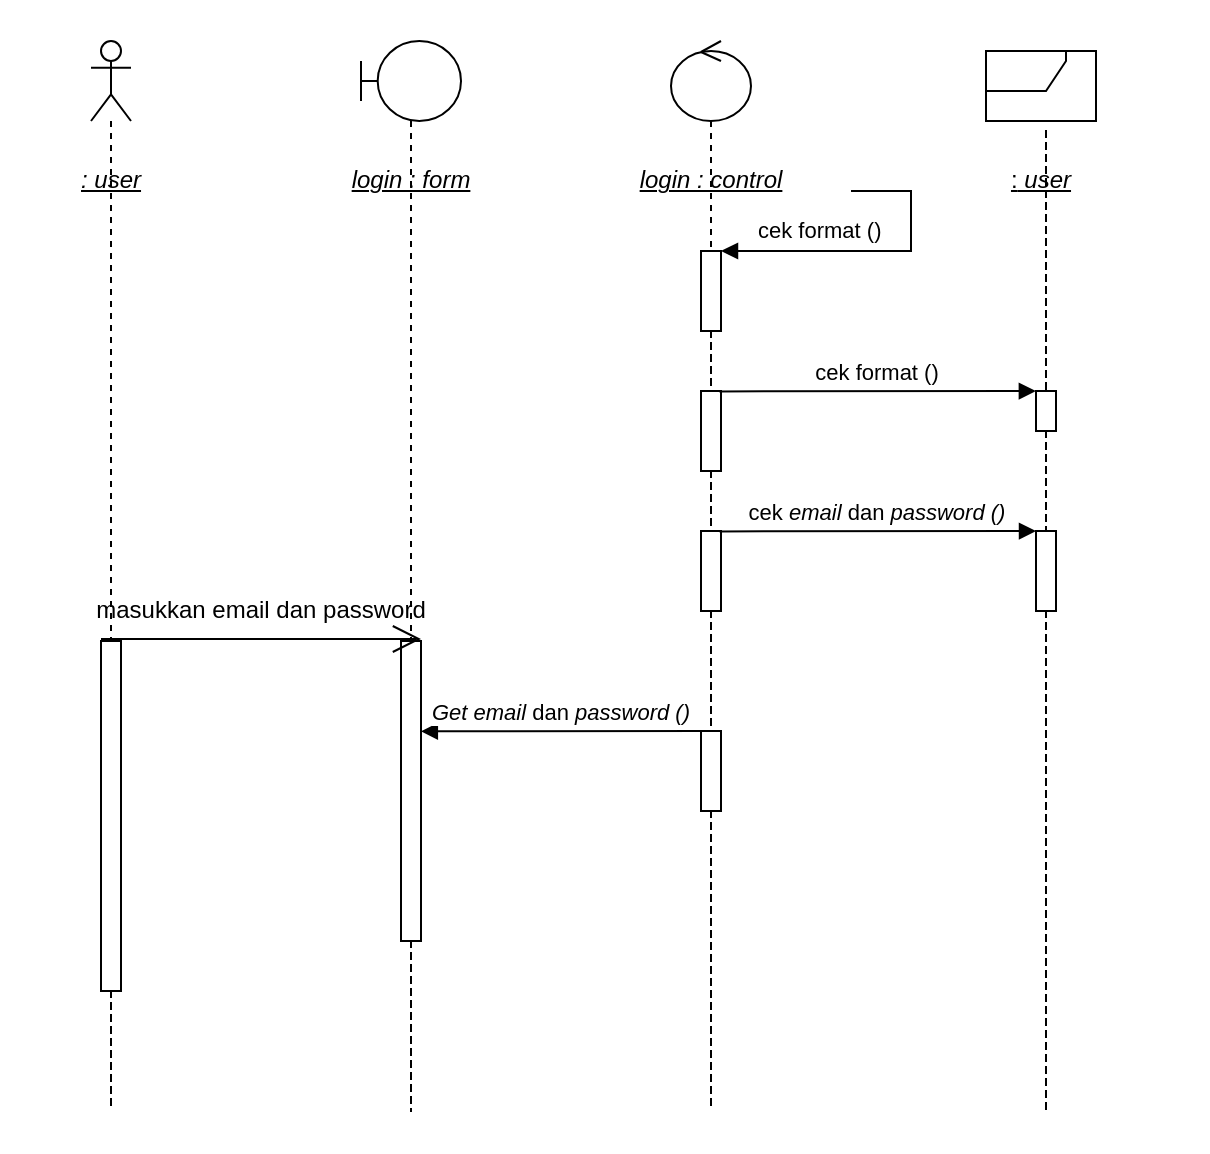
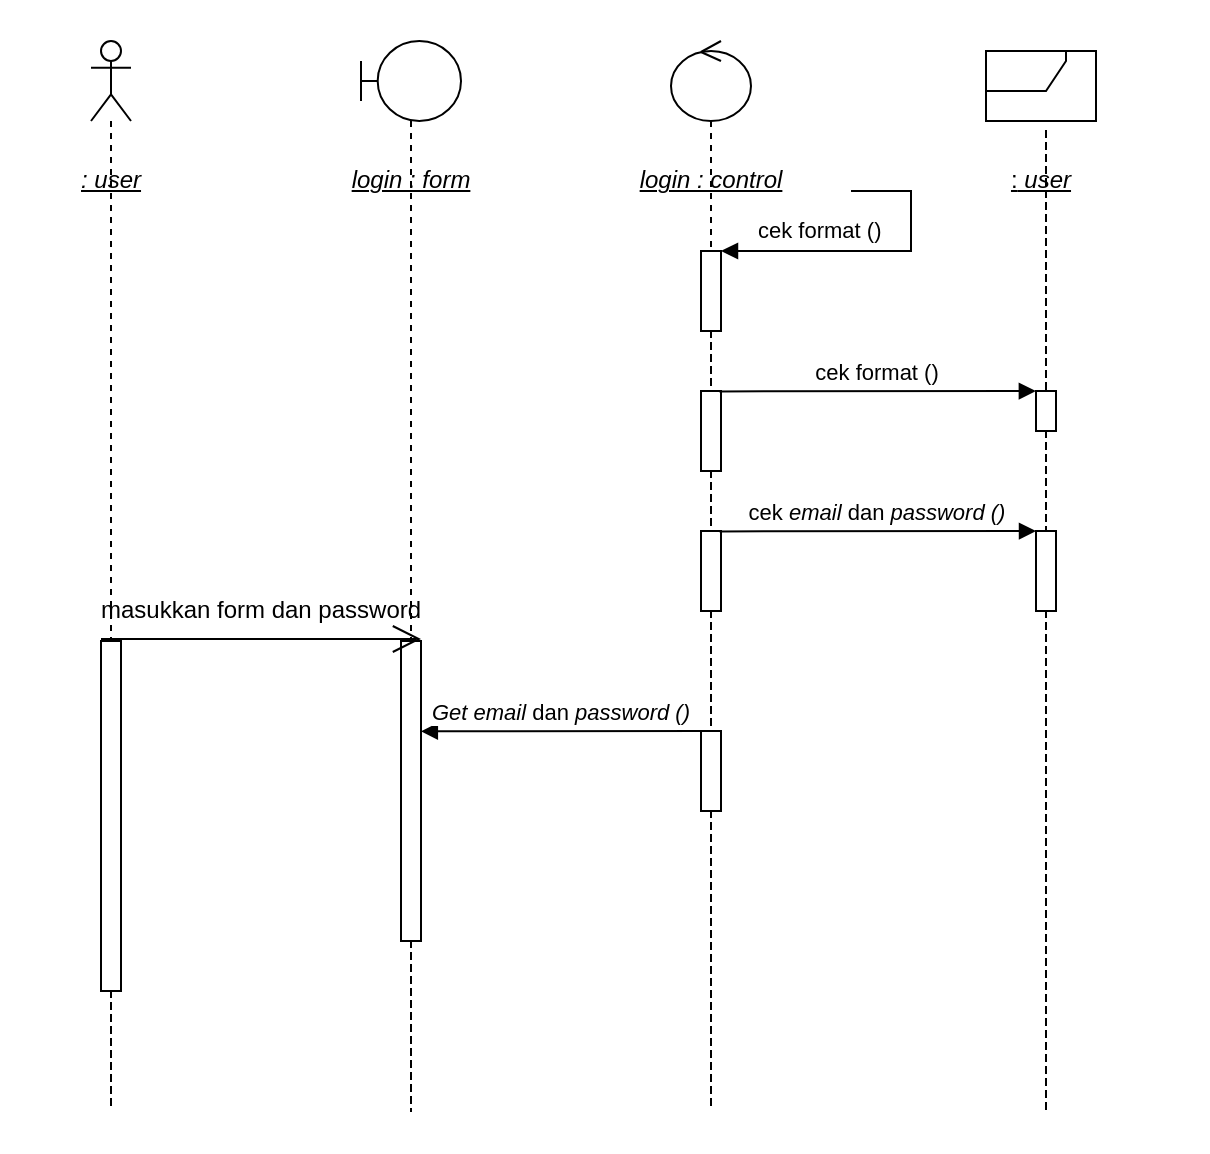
node "masukkan email dan password": label "masukkan email dan password" -> "masukkan form dan password"
